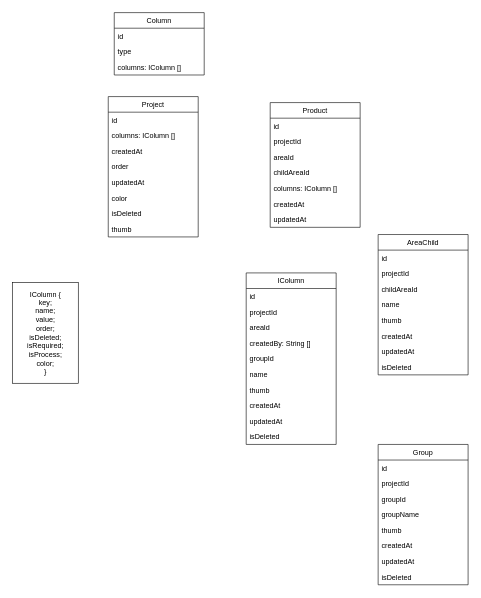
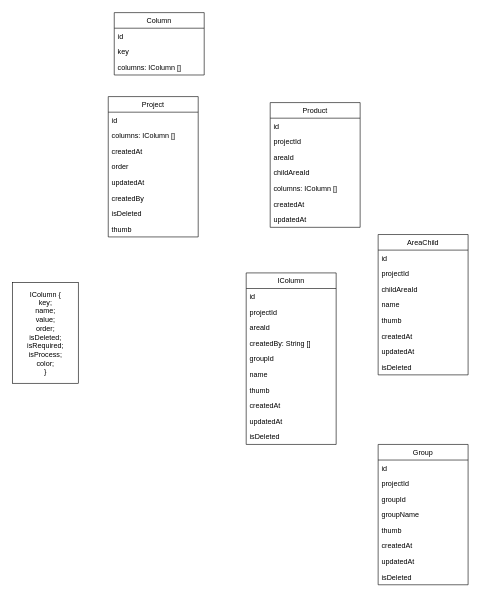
node "type": label "type" -> "key"
node "color": label "color" -> "createdBy"
